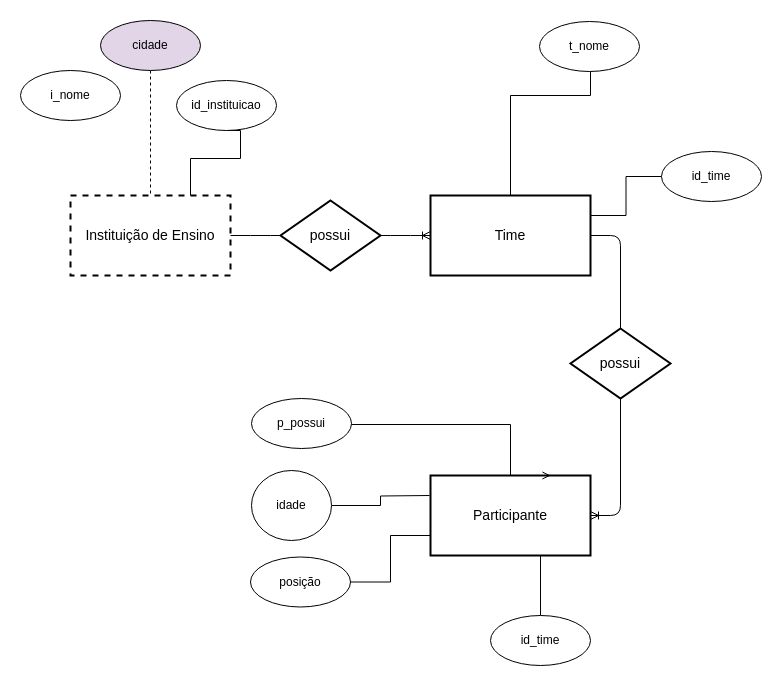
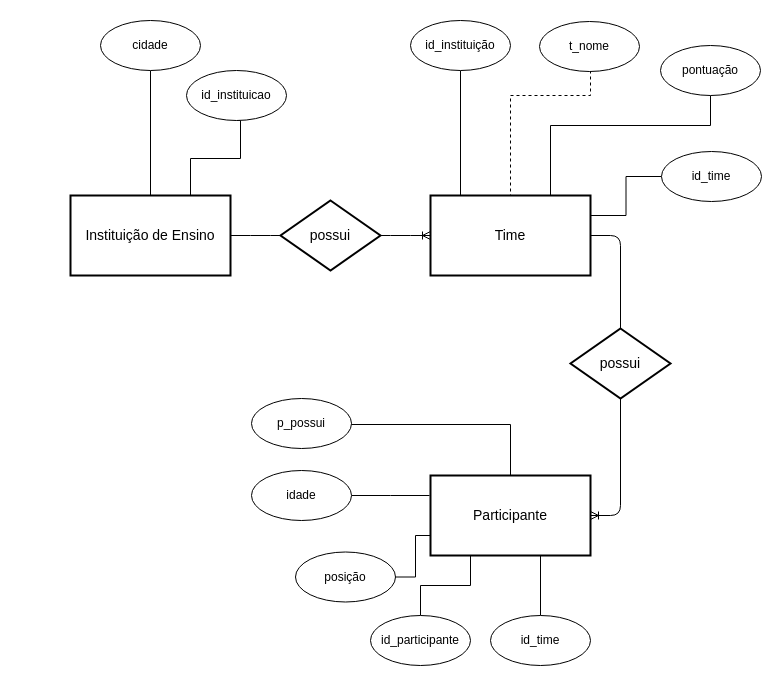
node "cidade": fillcolor #e1d5e7 -> #ffffff
node "id_instituição": added
node "pontuação": added
node "i_nome": removed
edge "t_nome" -- "Time": style solid -> dashed
node "id_instituicao": moved (227, 106) -> (237, 96)
edge "pontuação" -- "Time": added
edge "id_instituição" -- "Time": added
edge "cidade" -- "Instituição de Ensino": style dashed -> solid
node "Instituição de Ensino": style dashed -> solid
edge "p_possui" -> "Participante": arrowhead open -> none
node "idade": size 80x70 -> 100x50
node "posição": moved (301, 582) -> (346, 577)
edge "Participante" -- "id_participante": added
node "id_participante": added
